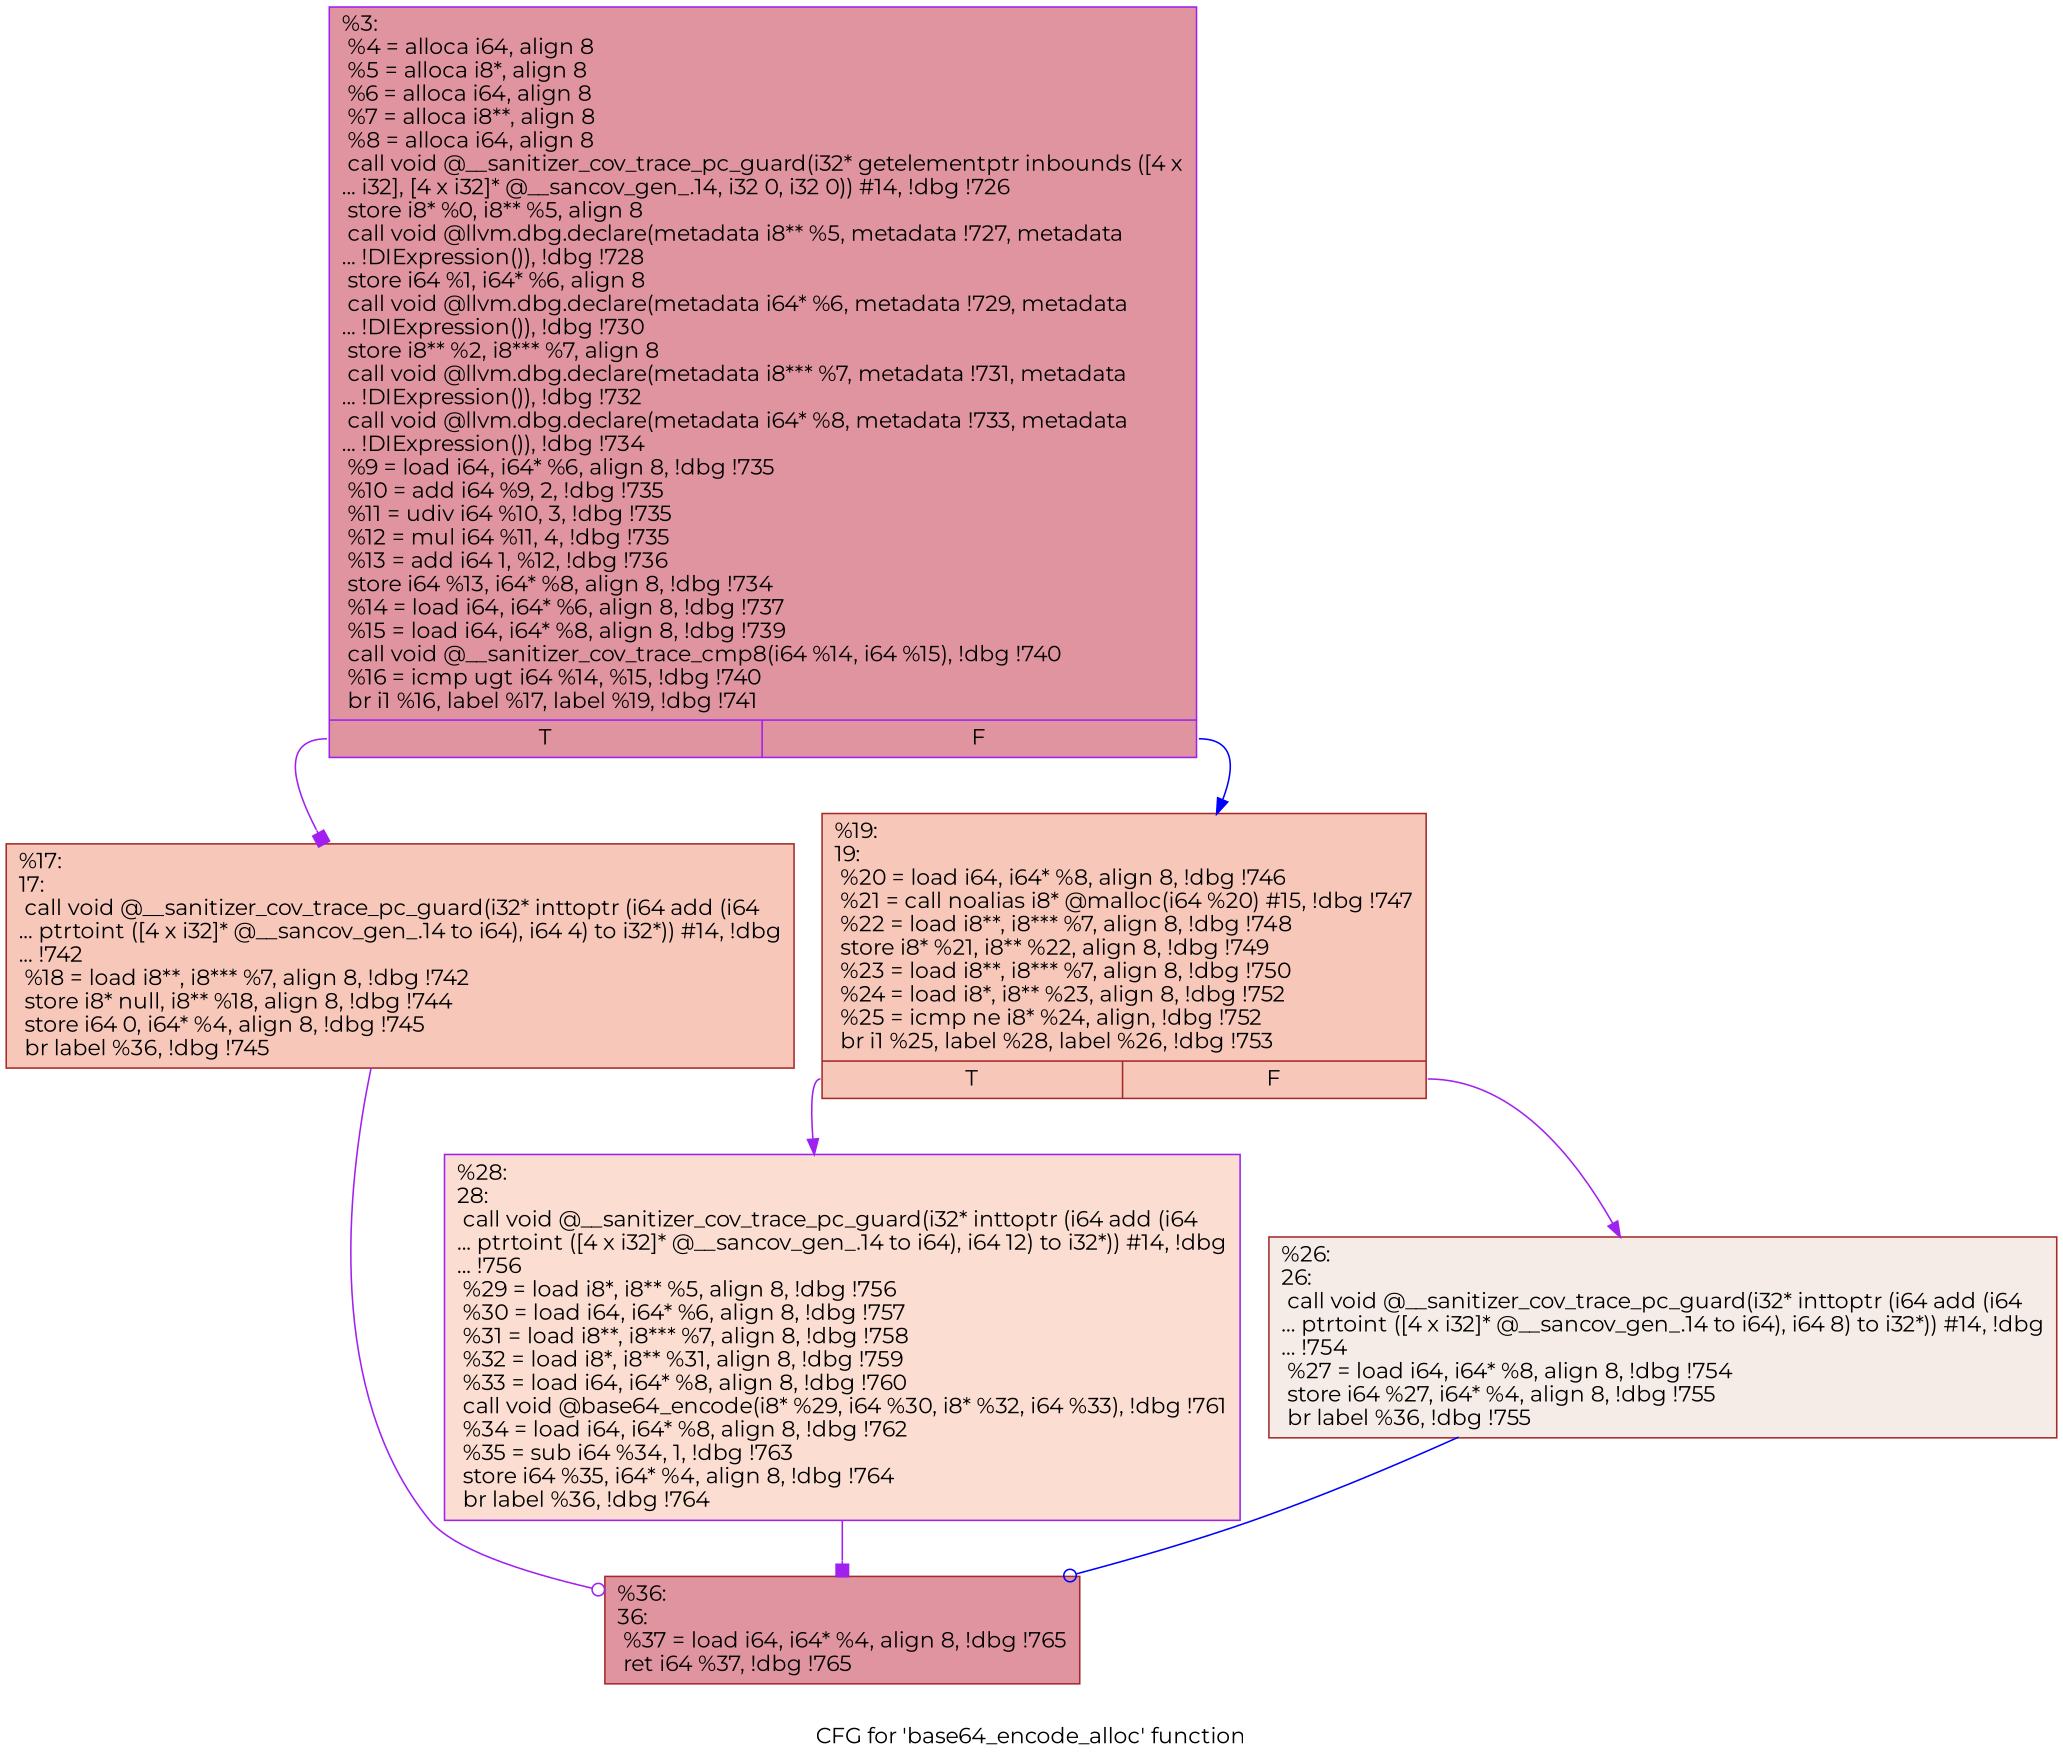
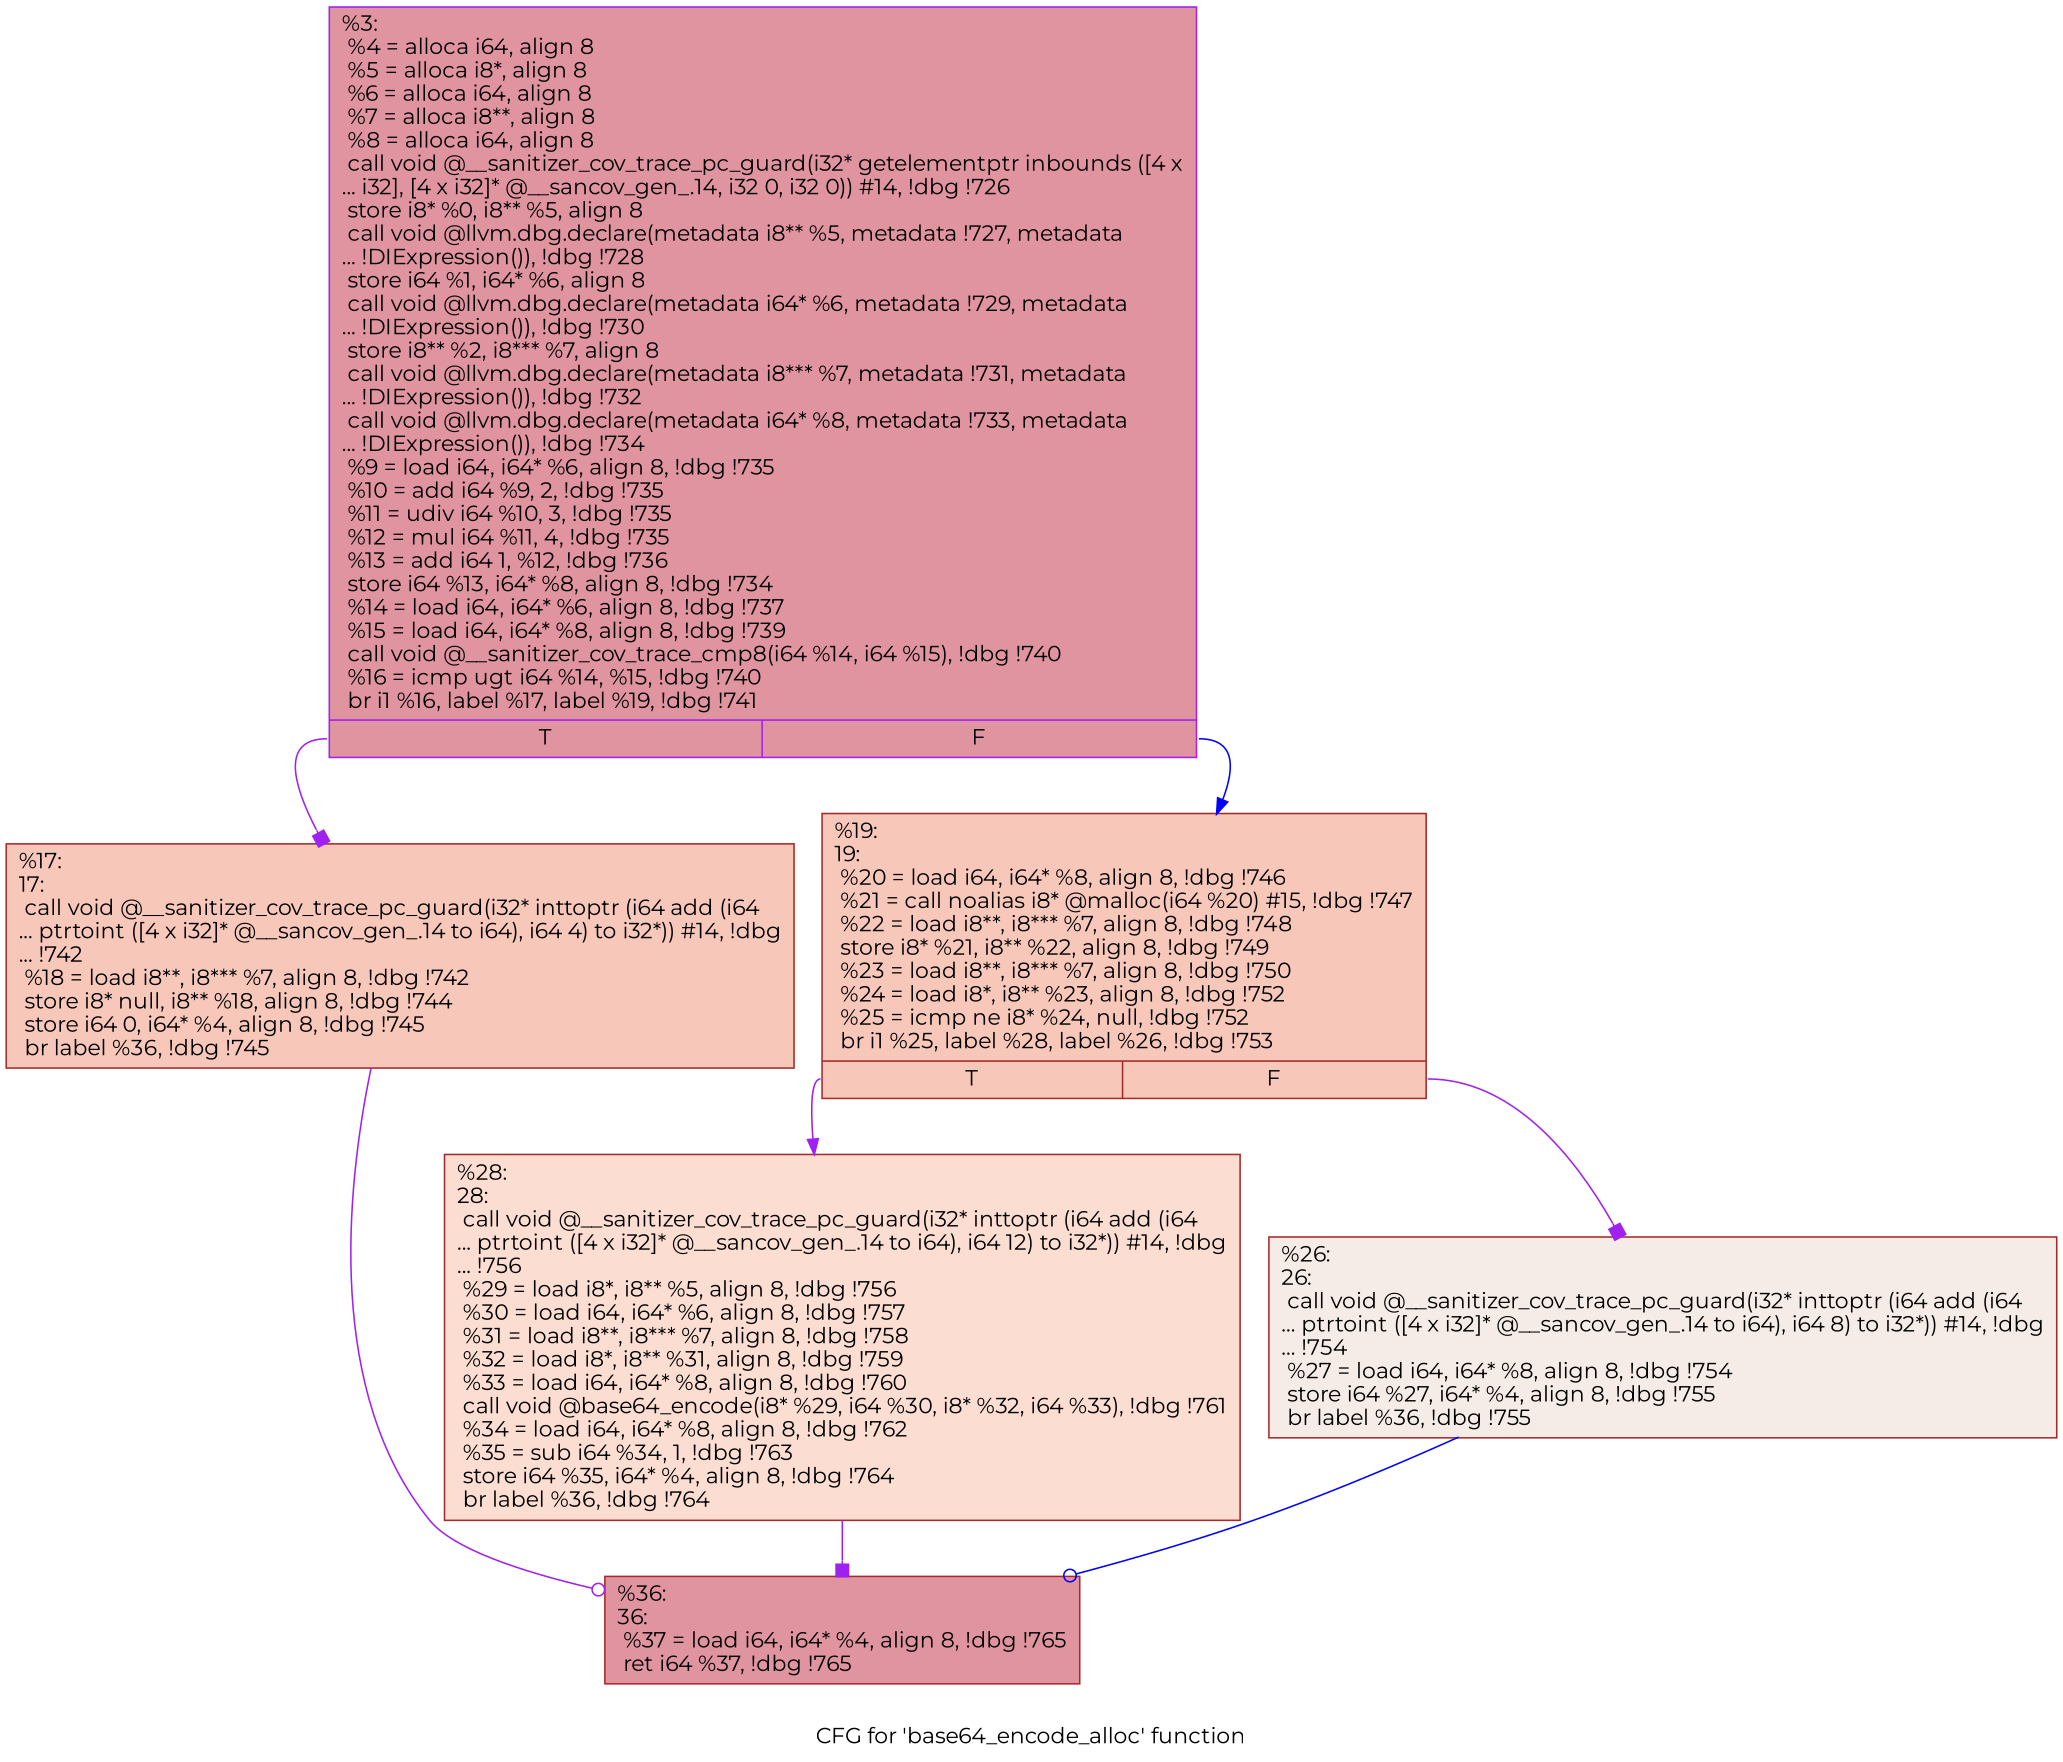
node "%19:": text "%25 = icmp ne i8* %24, align, !dbg !752" -> "%25 = icmp ne i8* %24, null, !dbg !752"
edge "%19:" -> "%26:": arrowhead normal -> box
node "%28:": color purple -> brown
